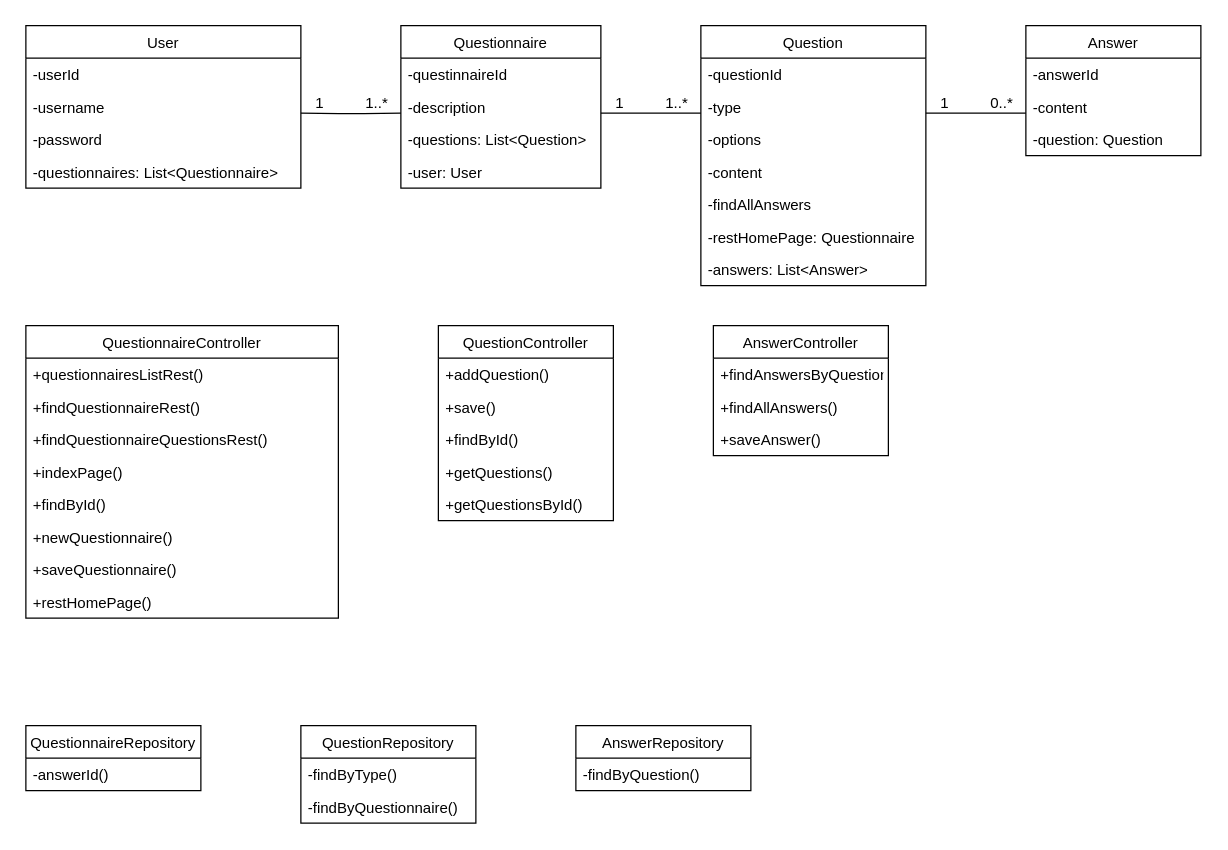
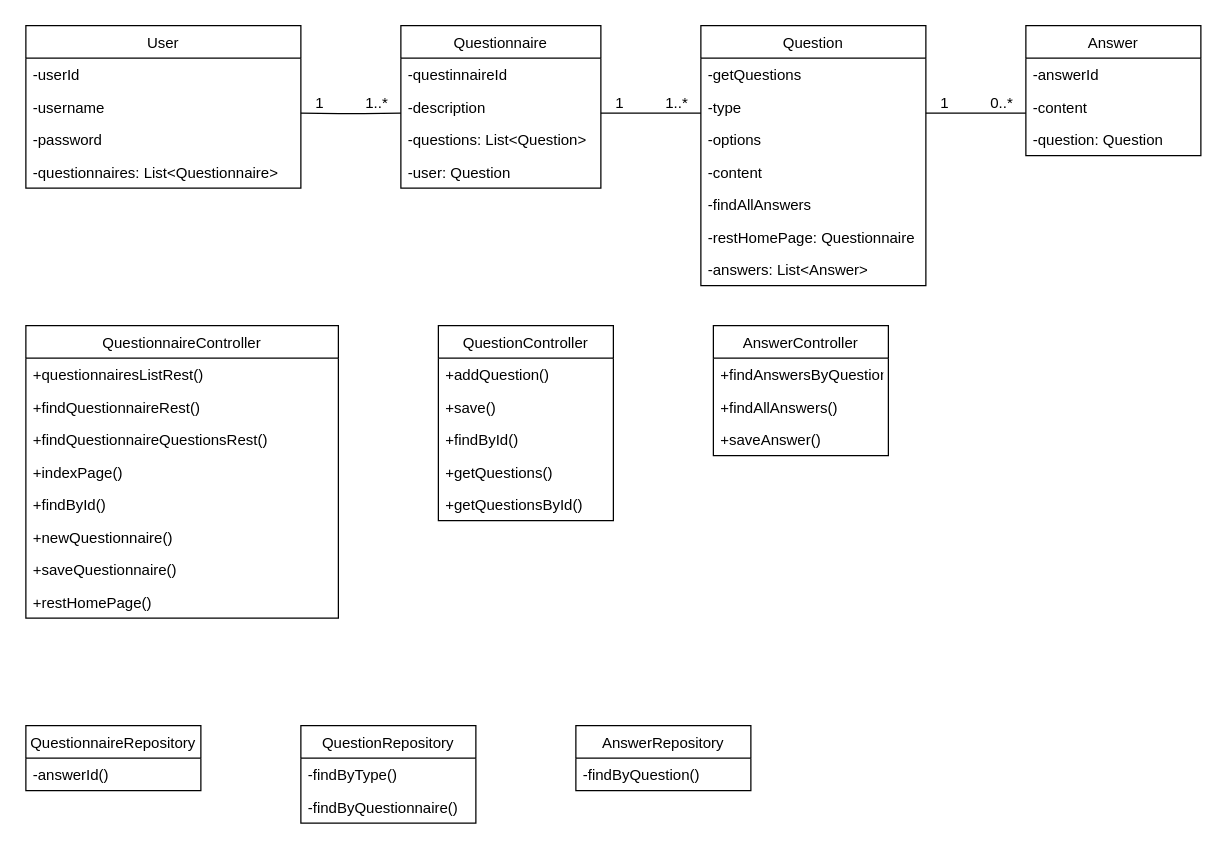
node "-questionId": label "-questionId" -> "-getQuestions"
node "-user: User": label "-user: User" -> "-user: Question"
